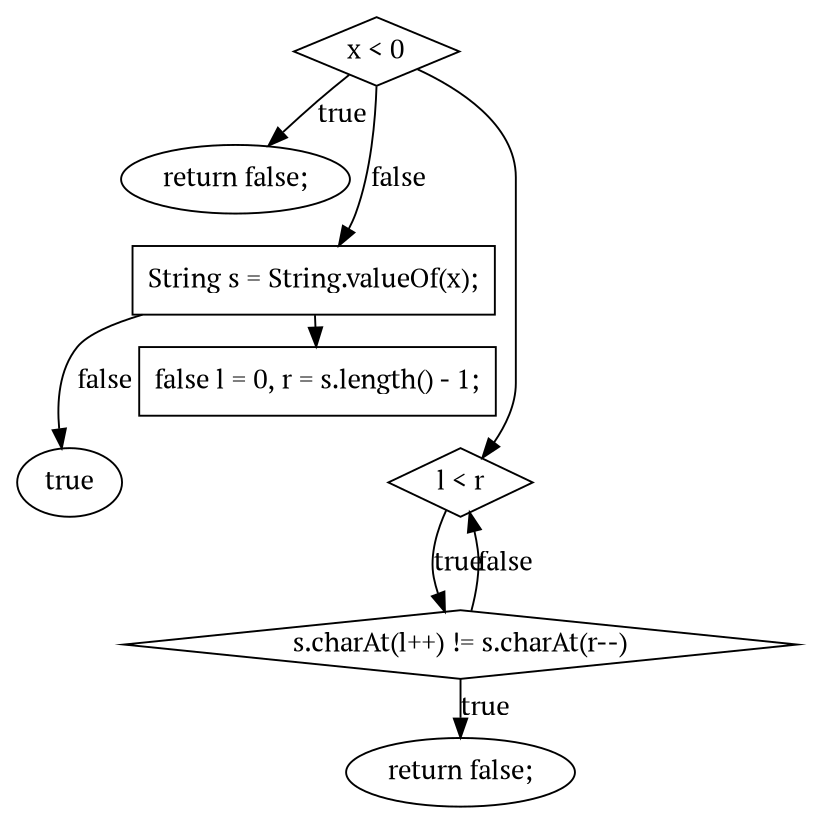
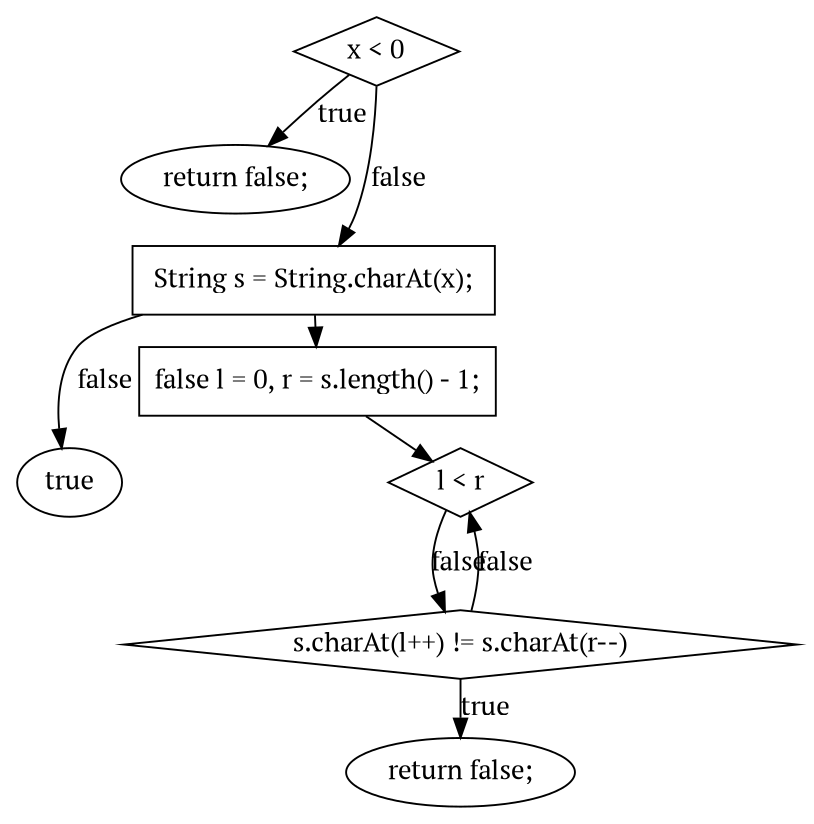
edge "x < 0" -> "l < r": now "false l = 0, r = s.length() - 1;" -> "l < r"
node "String s = String.valueOf(x);": label "String s = String.valueOf(x);" -> "String s = String.charAt(x);"
edge "l < r" -> "s.charAt(l++) != s.charAt(r--)": label "true" -> "false"
